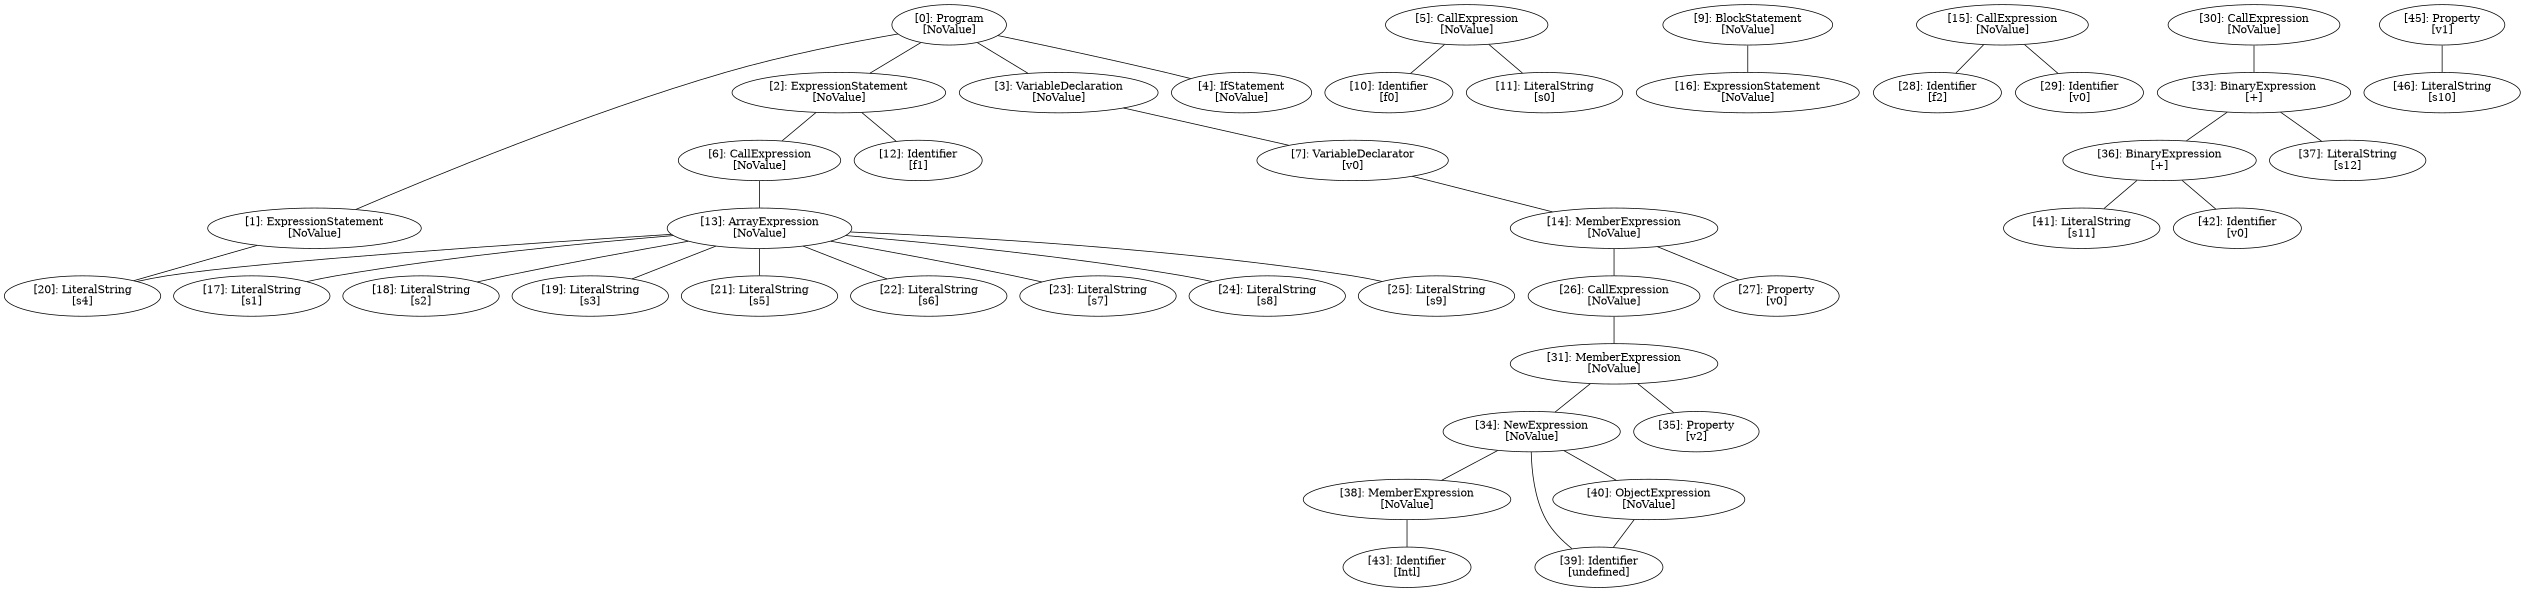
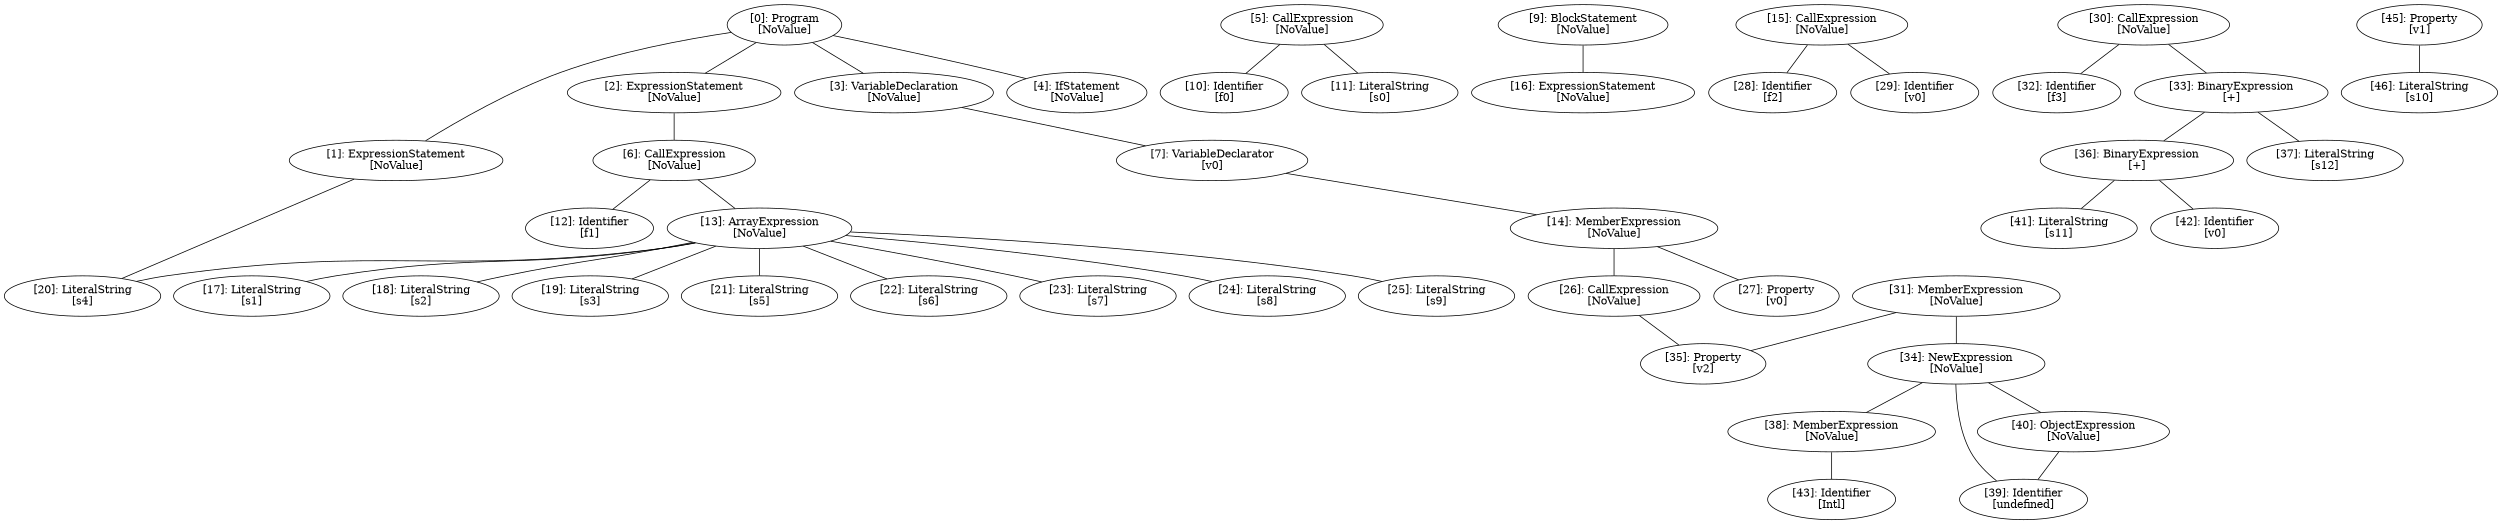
node "[32]: Identifier [f3]": added
edge "[2]: ExpressionStatement [NoValue]" -- "[12]: Identifier [f1]": now "[6]: CallExpression [NoValue]" -- "[12]: Identifier [f1]"
edge "[26]: CallExpression [NoValue]" -- "[31]: MemberExpression [NoValue]": now "[26]: CallExpression [NoValue]" -- "[35]: Property [v2]"
